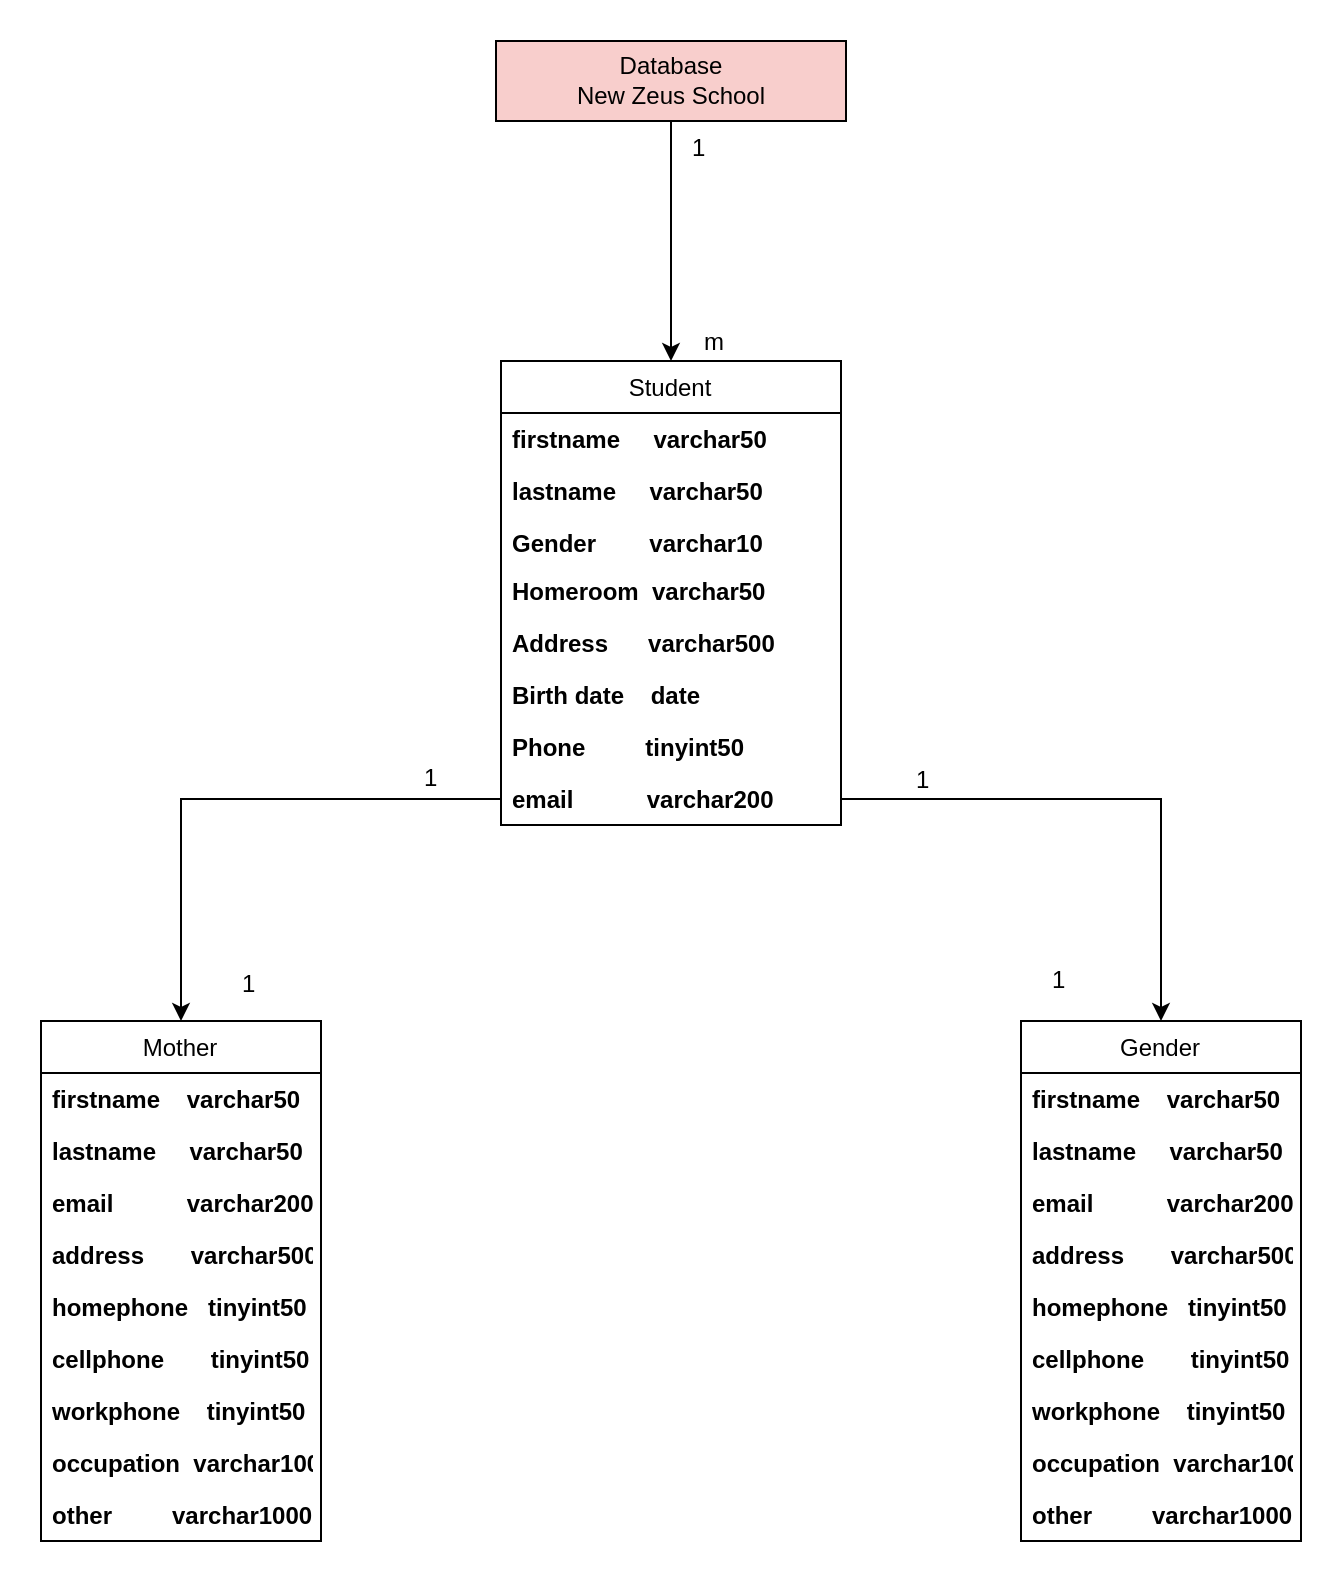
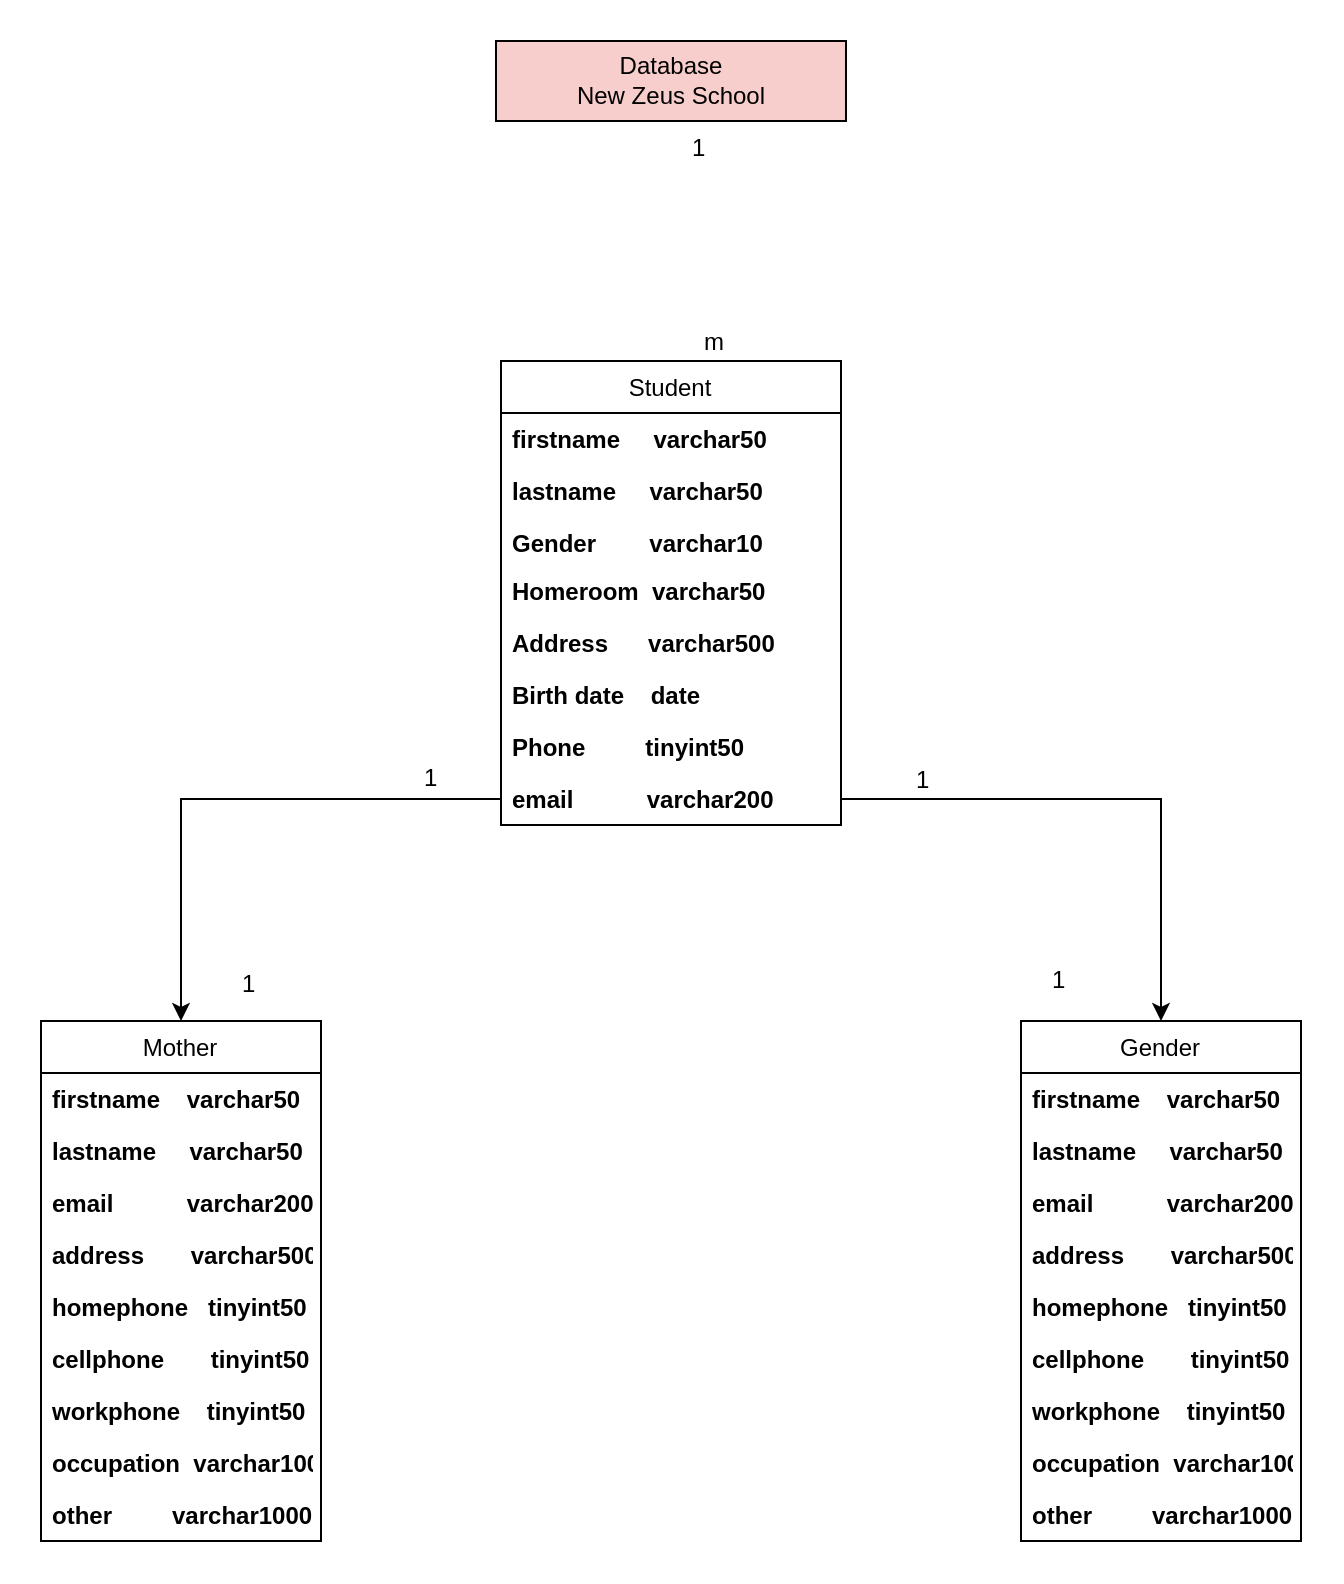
edge "Database New Zeus School" -> "Student": removed
